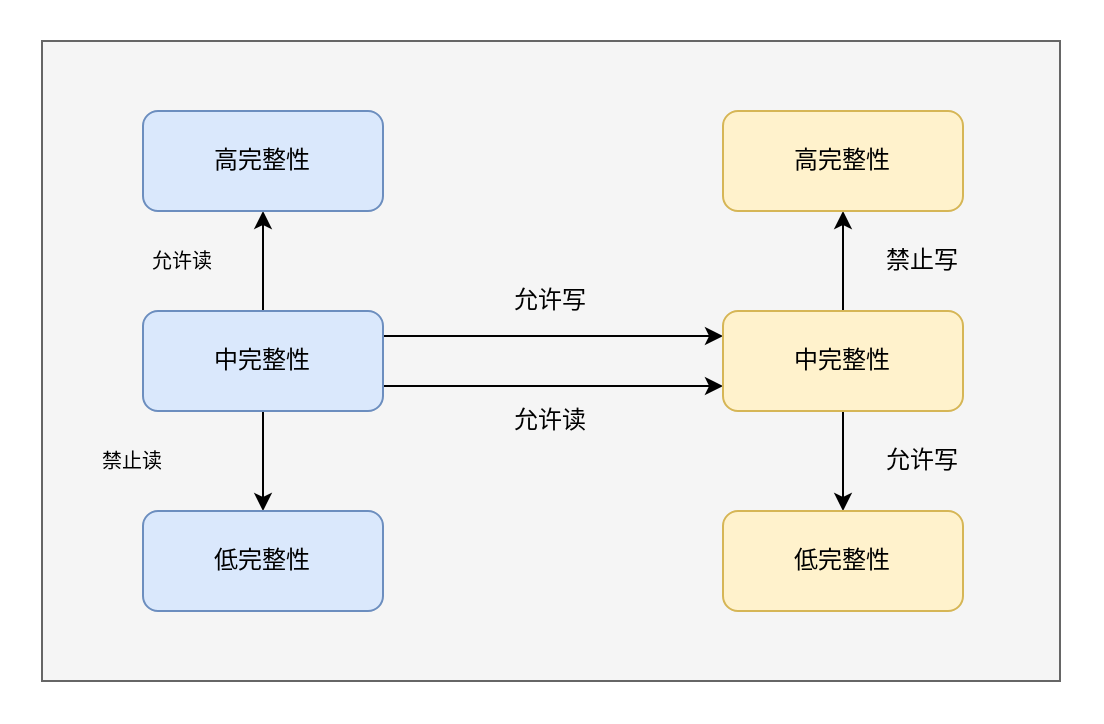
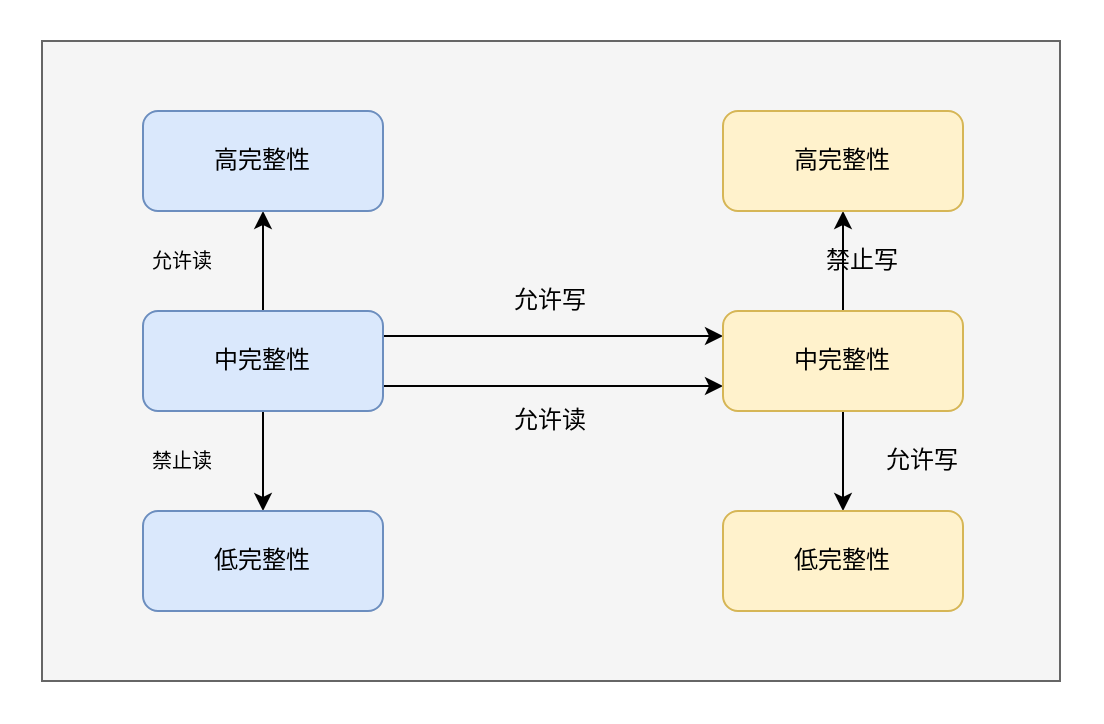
node "禁止写": moved (923, 261) -> (863, 261)
node "禁止读": moved (133, 461) -> (183, 461)
